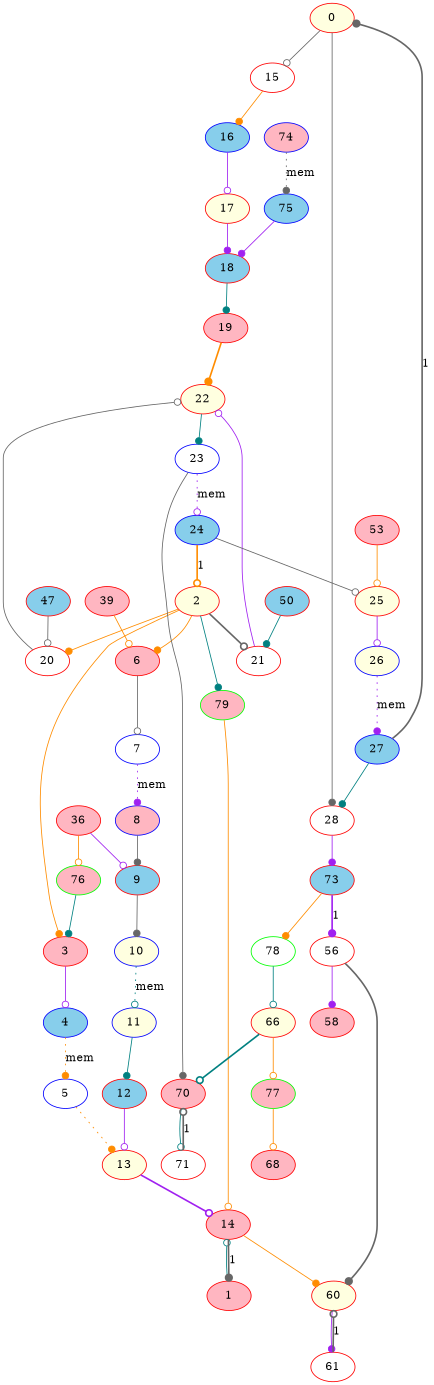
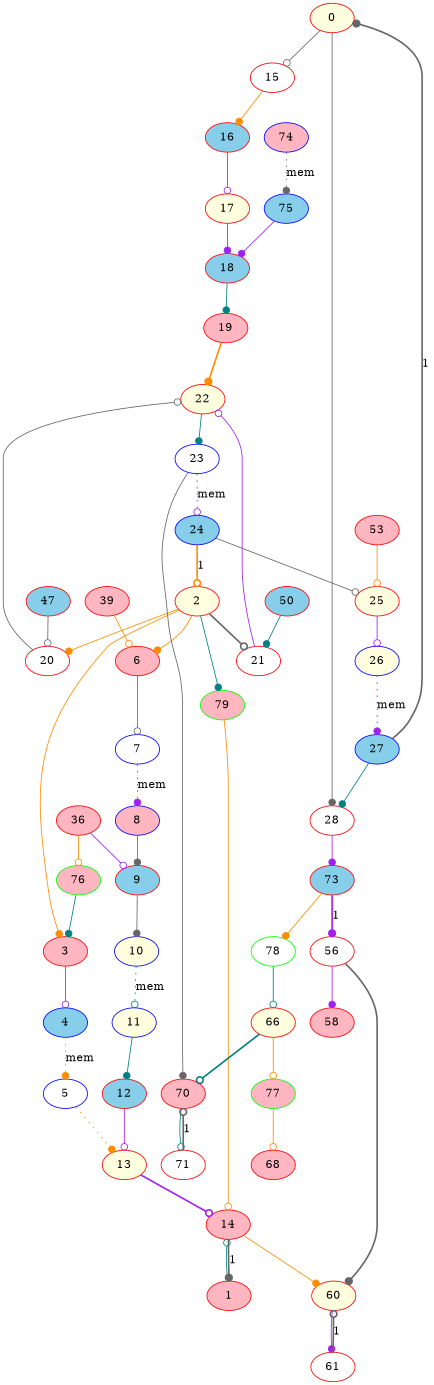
node "16": color blue -> red
